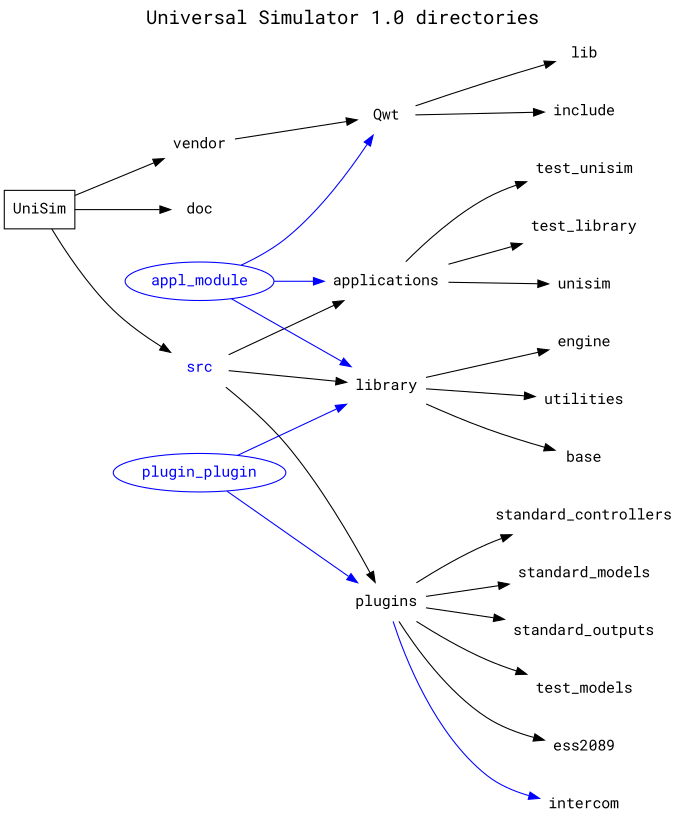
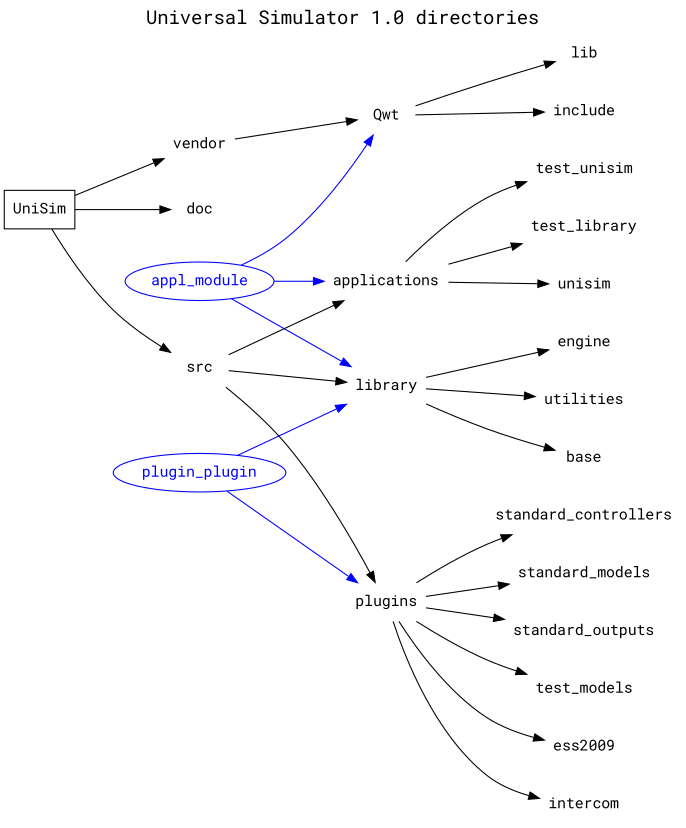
node "src": fontcolor blue -> black
edge "plugins" -> "intercom": color blue -> black
node "ess2089": label "ess2089" -> "ess2009"
